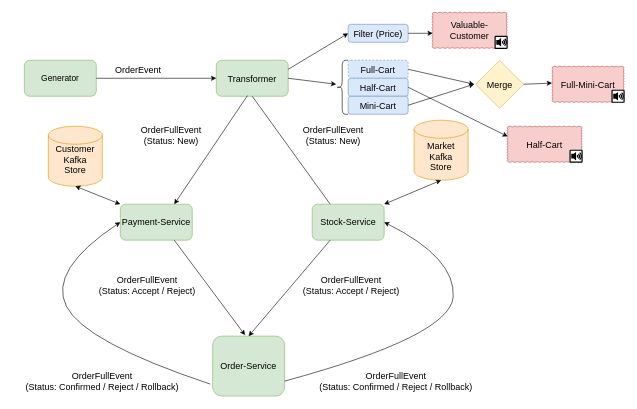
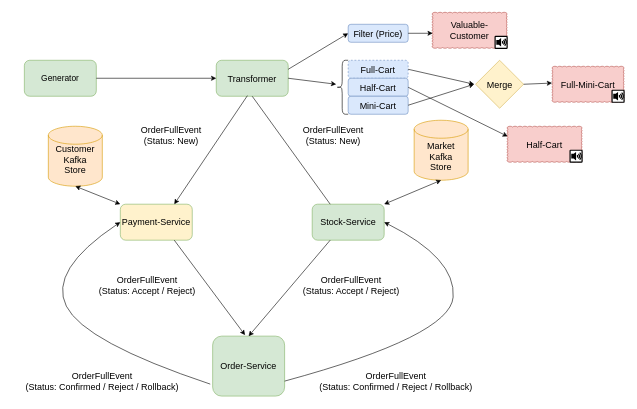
node "OrderEvent": removed
node "Payment-Service": fillcolor #d5e8d4 -> #fff2cc
